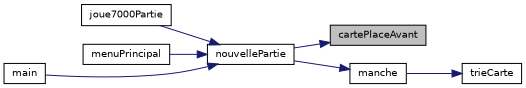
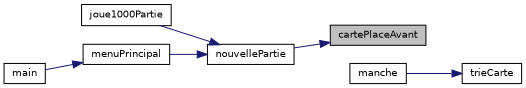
node "joue7000Partie": label "joue7000Partie" -> "joue1000Partie"
edge "nouvellePartie" -> "manche": removed
edge "main" -> "nouvellePartie": now "main" -> "menuPrincipal"
